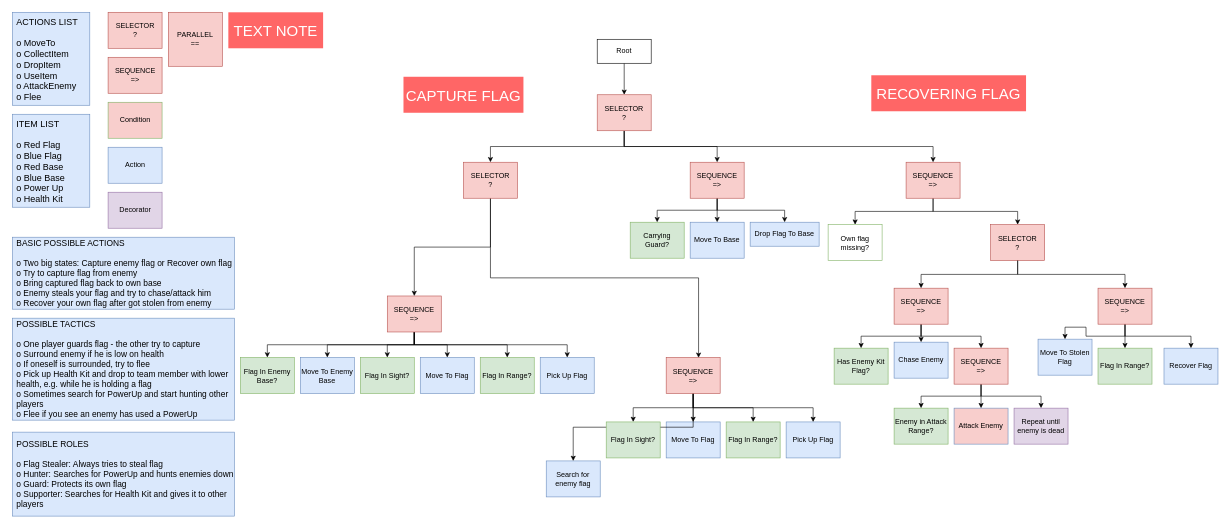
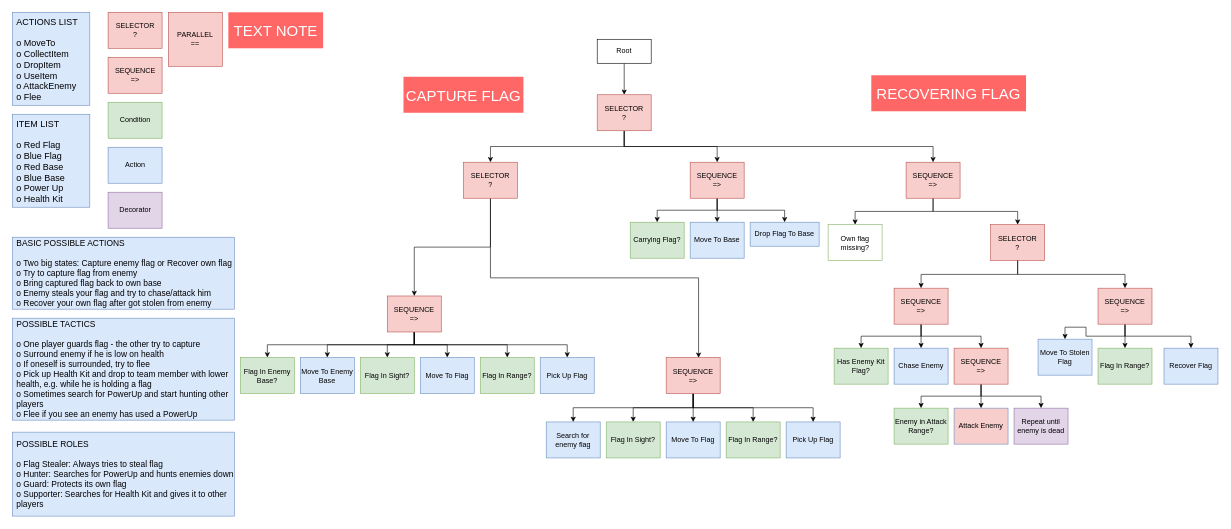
node "Condition": fillcolor #f8cecc -> #d5e8d4
node "Carrying Guard?": label "Carrying Guard?" -> "Carrying Flag?"
node "Chase Enemy": moved (921, 360) -> (921, 366)
node "Search for enemy flag": moved (573, 479) -> (573, 440)
